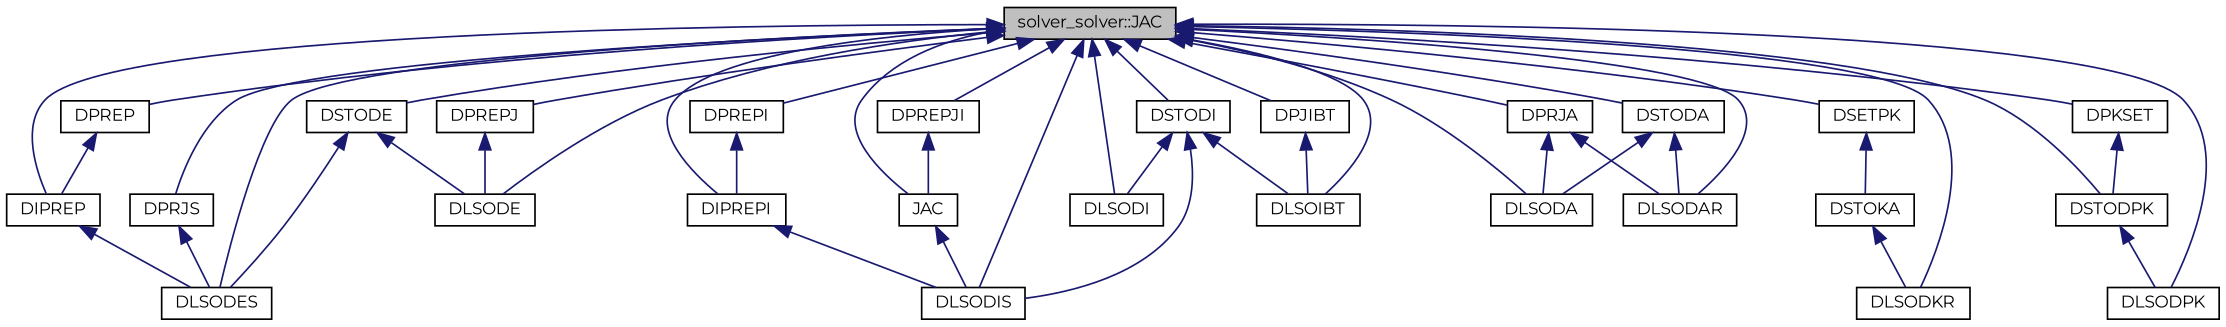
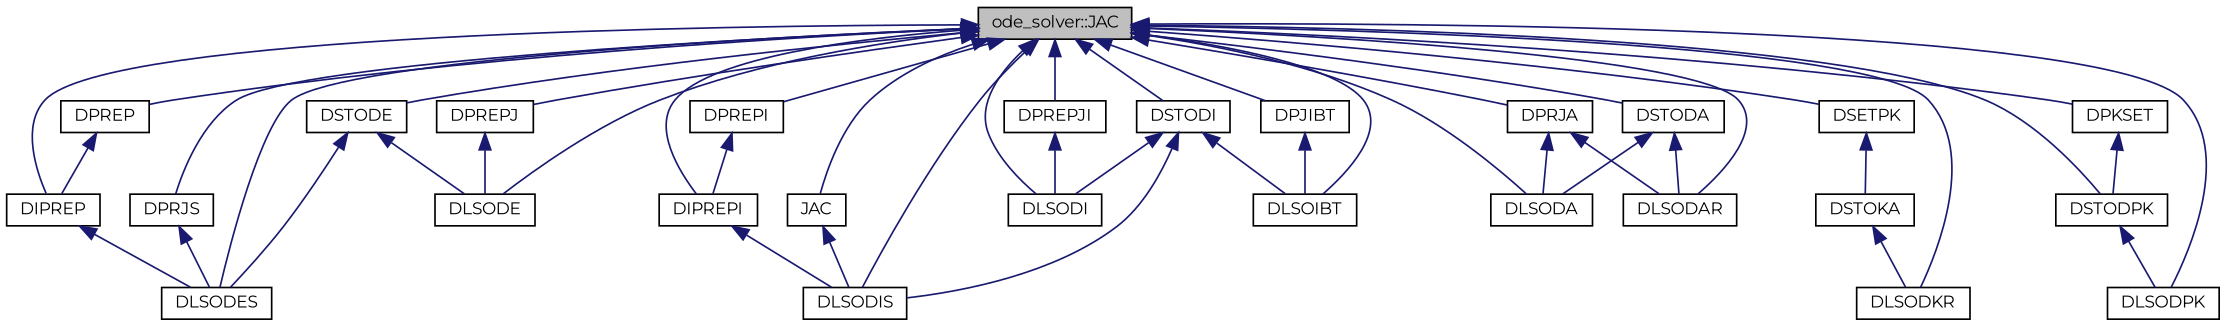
node "solver_solver::JAC": label "solver_solver::JAC" -> "ode_solver::JAC"
edge "JAC" -> "DPREPJI": now "DLSODI" -> "DPREPJI"
